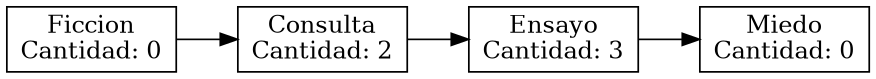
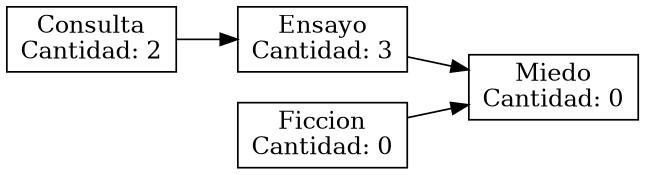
edge "Ficcion Cantidad: 0" -> "Consulta Cantidad: 2": now "Ficcion Cantidad: 0" -> "Miedo Cantidad: 0"
